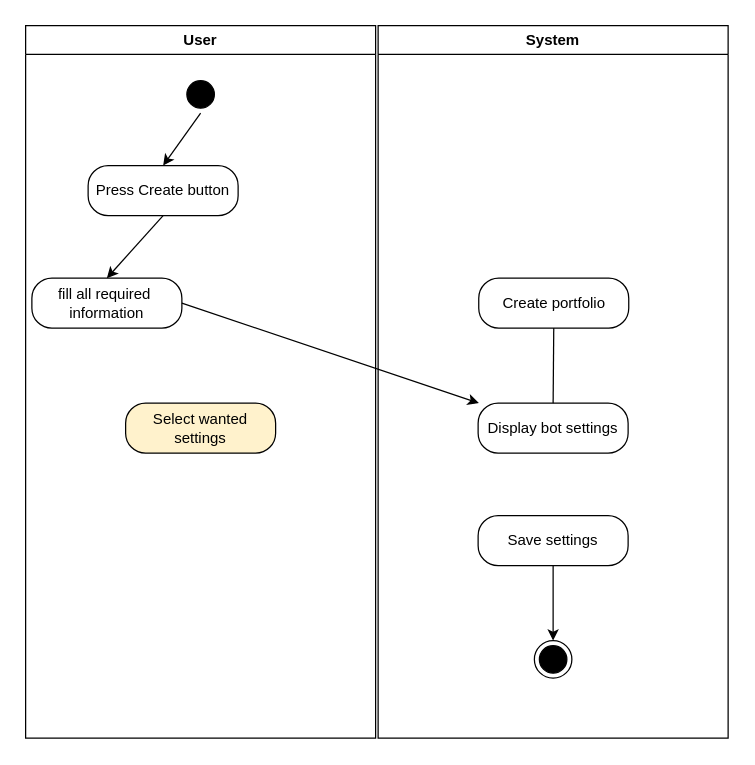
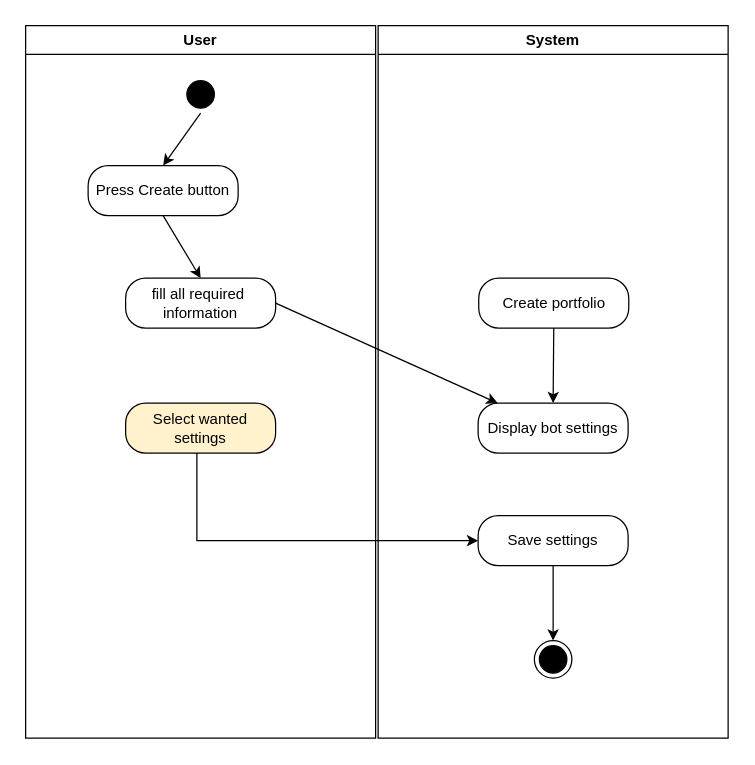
node "fill all required information": moved (107, 303) -> (201, 303)
edge "Create portfolio" -- "Display bot settings": arrowhead none -> classic
edge "Select wanted settings" -> "Save settings": added
